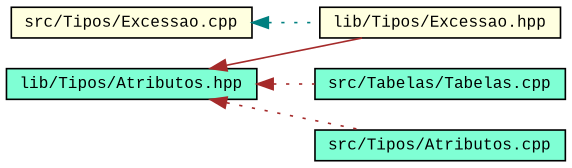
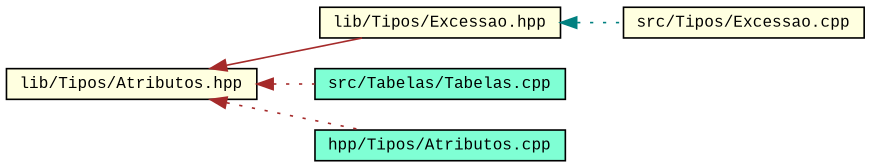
edge "lib/Tipos/Excessao.hpp" -> "src/Tipos/Excessao.cpp": reversed
node "lib/Tipos/Atributos.hpp": fillcolor aquamarine -> lightyellow
node "src/Tipos/Atributos.cpp": label "src/Tipos/Atributos.cpp" -> "hpp/Tipos/Atributos.cpp"
